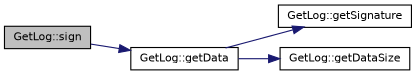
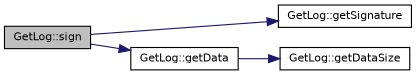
edge "GetLog::getData" -> "GetLog::getSignature": now "GetLog::sign" -> "GetLog::getSignature"
